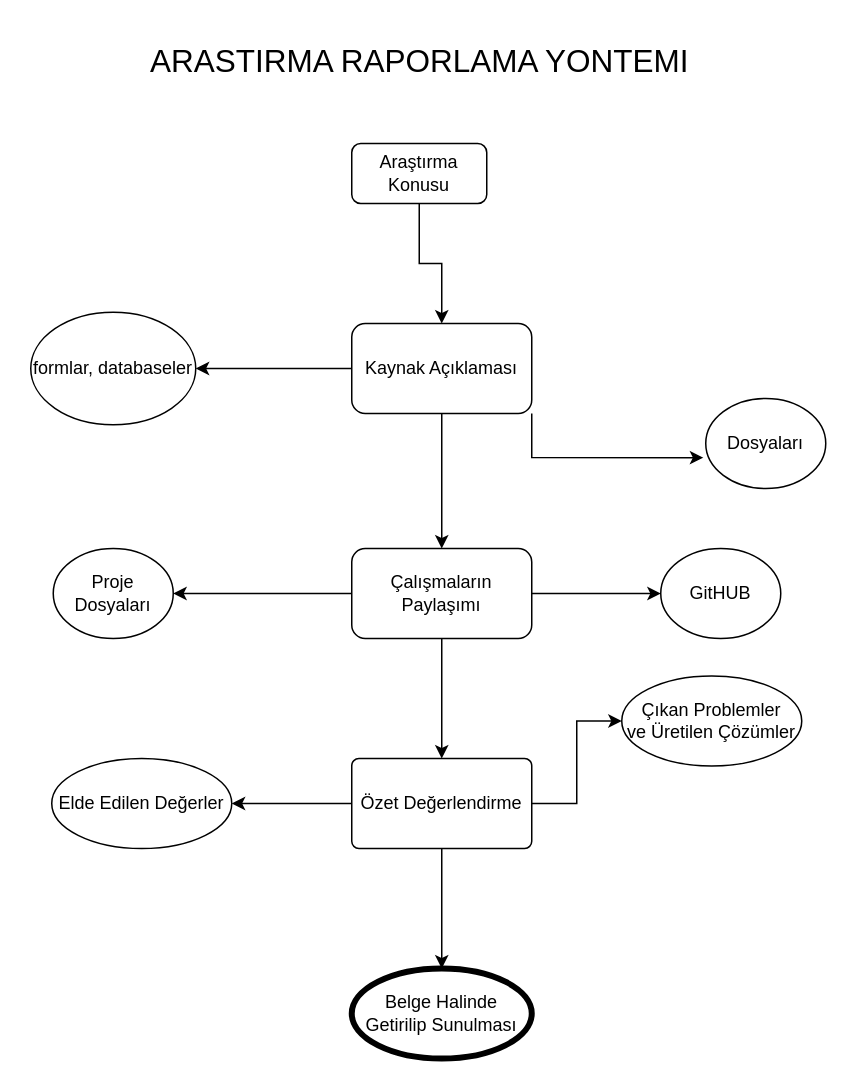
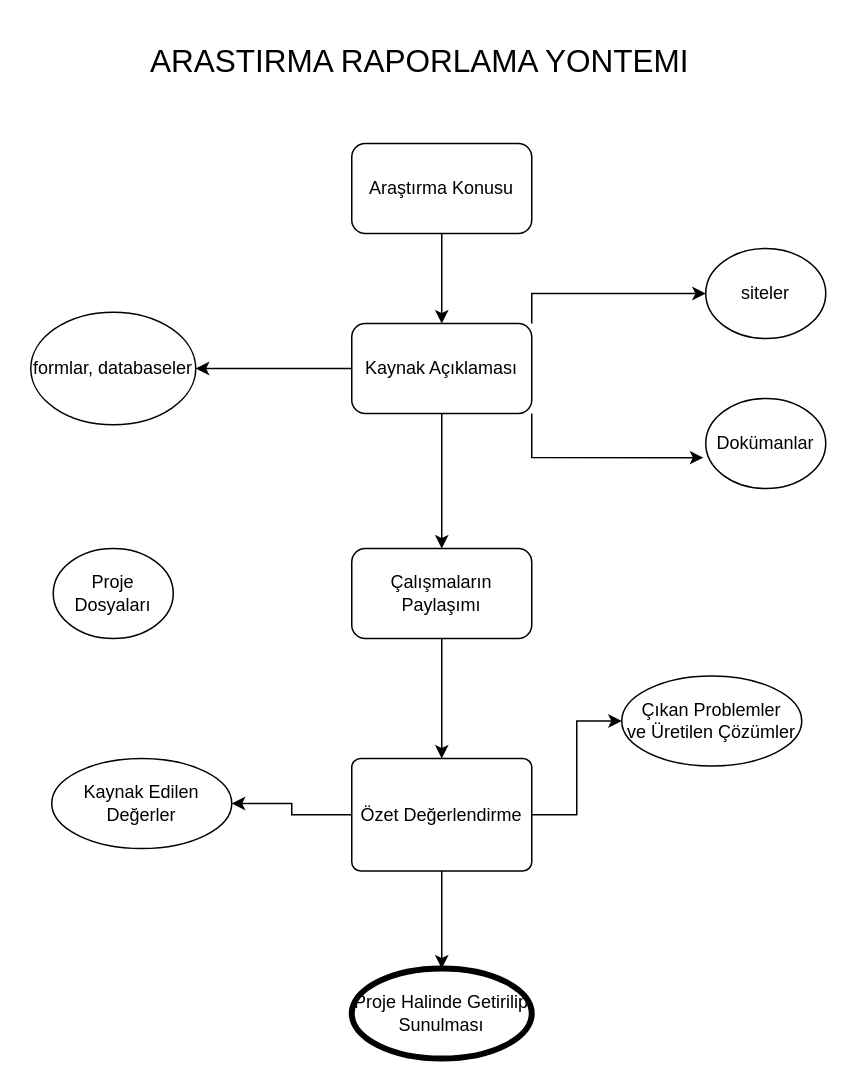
node "Araştırma Konusu": size 135x60 -> 180x90
edge "Kaynak Açıklaması" -> "siteler": added
node "siteler": added
node "Dosyaları": label "Dosyaları" -> "Dokümanlar"
edge "Çalışmaların Paylaşımı" -> "Proje Dosyaları": removed
edge "Çalışmaların Paylaşımı" -> "GitHUB": removed
node "GitHUB": removed
node "Elde Edilen Değerler": label "Elde Edilen Değerler" -> "Kaynak Edilen Değerler"
node "Özet Değerlendirme": size 180x90 -> 180x113
node "Belge Halinde Getirilip Sunulması": label "Belge Halinde Getirilip Sunulması" -> "Proje Halinde Getirilip Sunulması"
